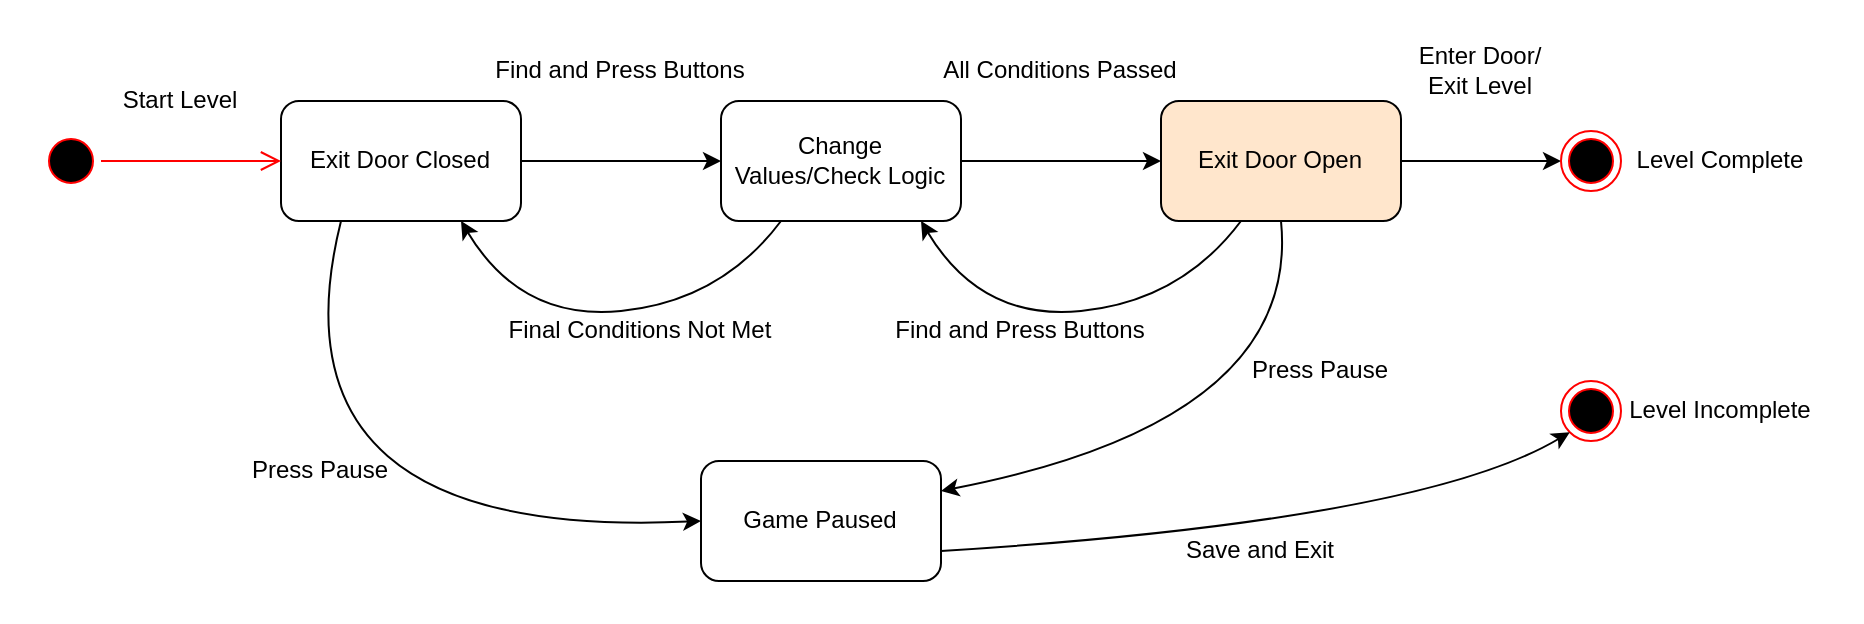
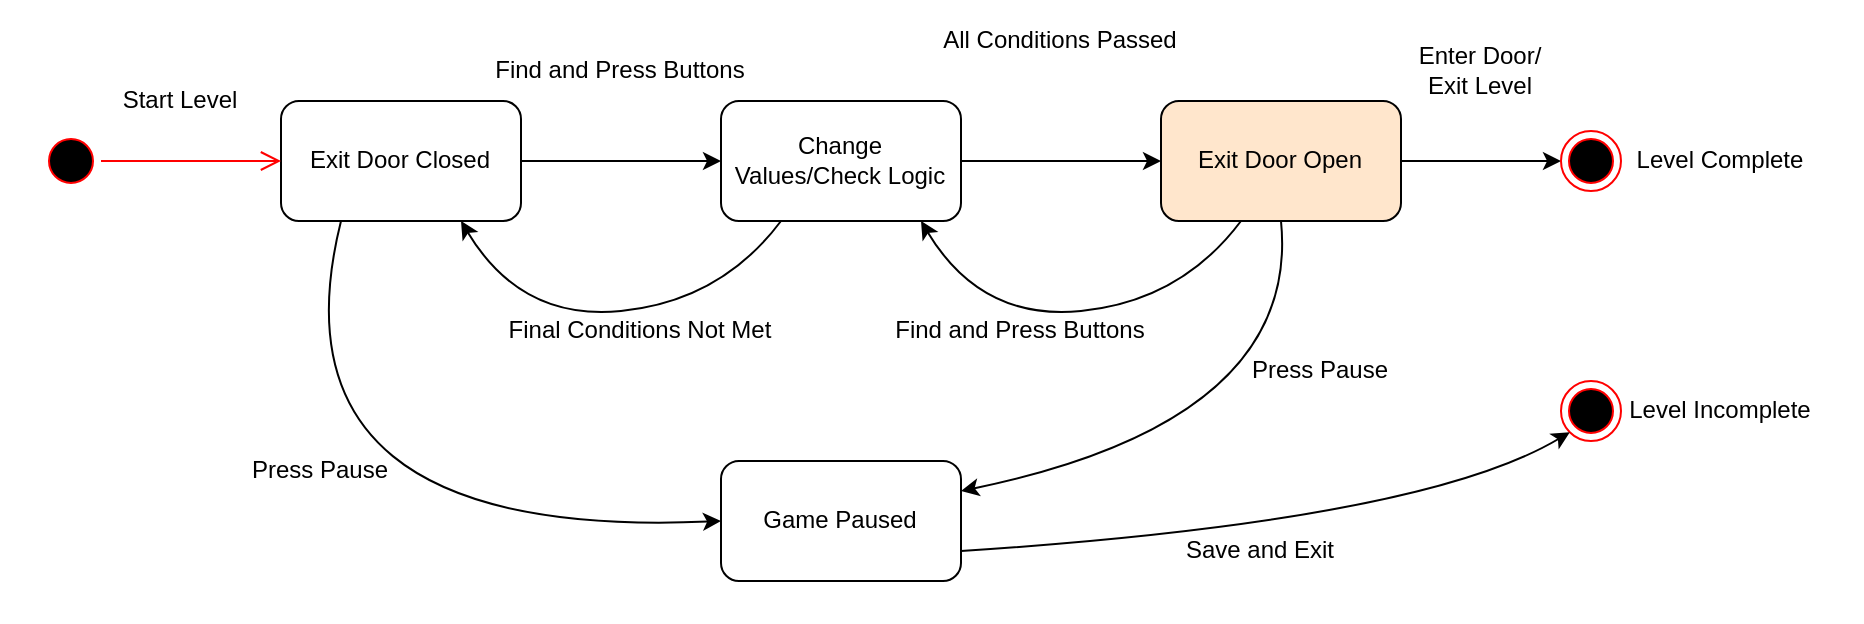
node "All Conditions Passed": moved (1061, 71) -> (1061, 41)
node "Game Paused": moved (821, 521) -> (841, 521)
